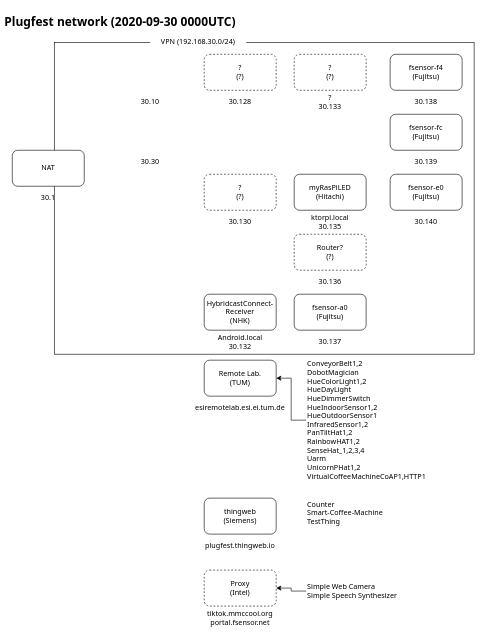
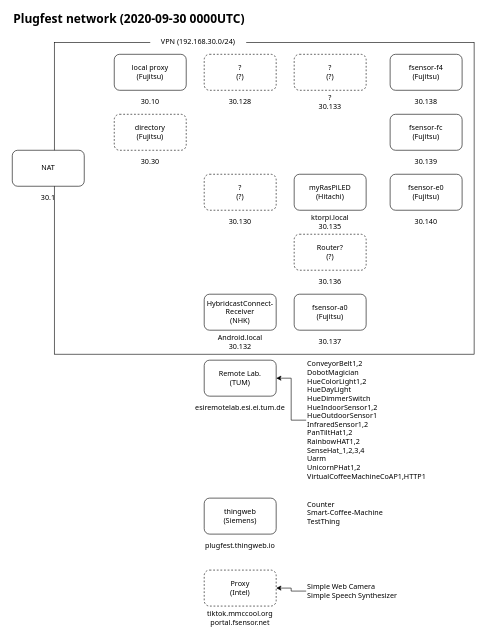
node "Plugfest network (2020-09-30 0000UTC)": moved (138, 21) -> (147, 18)
node "local proxy (Fujitsu)": added
node "directory (Fujitsu)": added
